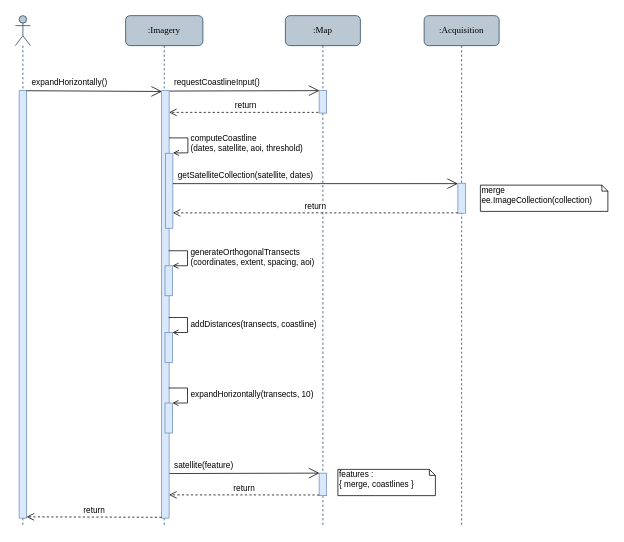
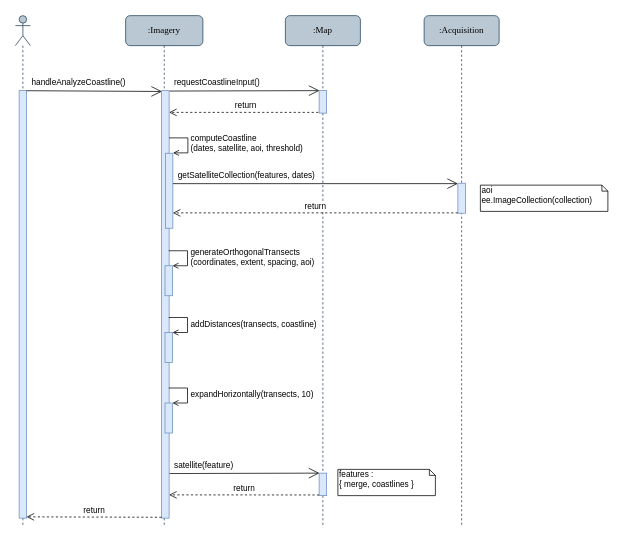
node "expandHorizontally()": label "expandHorizontally()" -> "handleAnalyzeCoastline()"
node "getSatelliteCollection(satellite, dates)": label "getSatelliteCollection(satellite, dates)" -> "getSatelliteCollection(features, dates)"
node "merge ee.ImageCollection(collection)": label "merge ee.ImageCollection(collection)" -> "aoi ee.ImageCollection(collection)"
